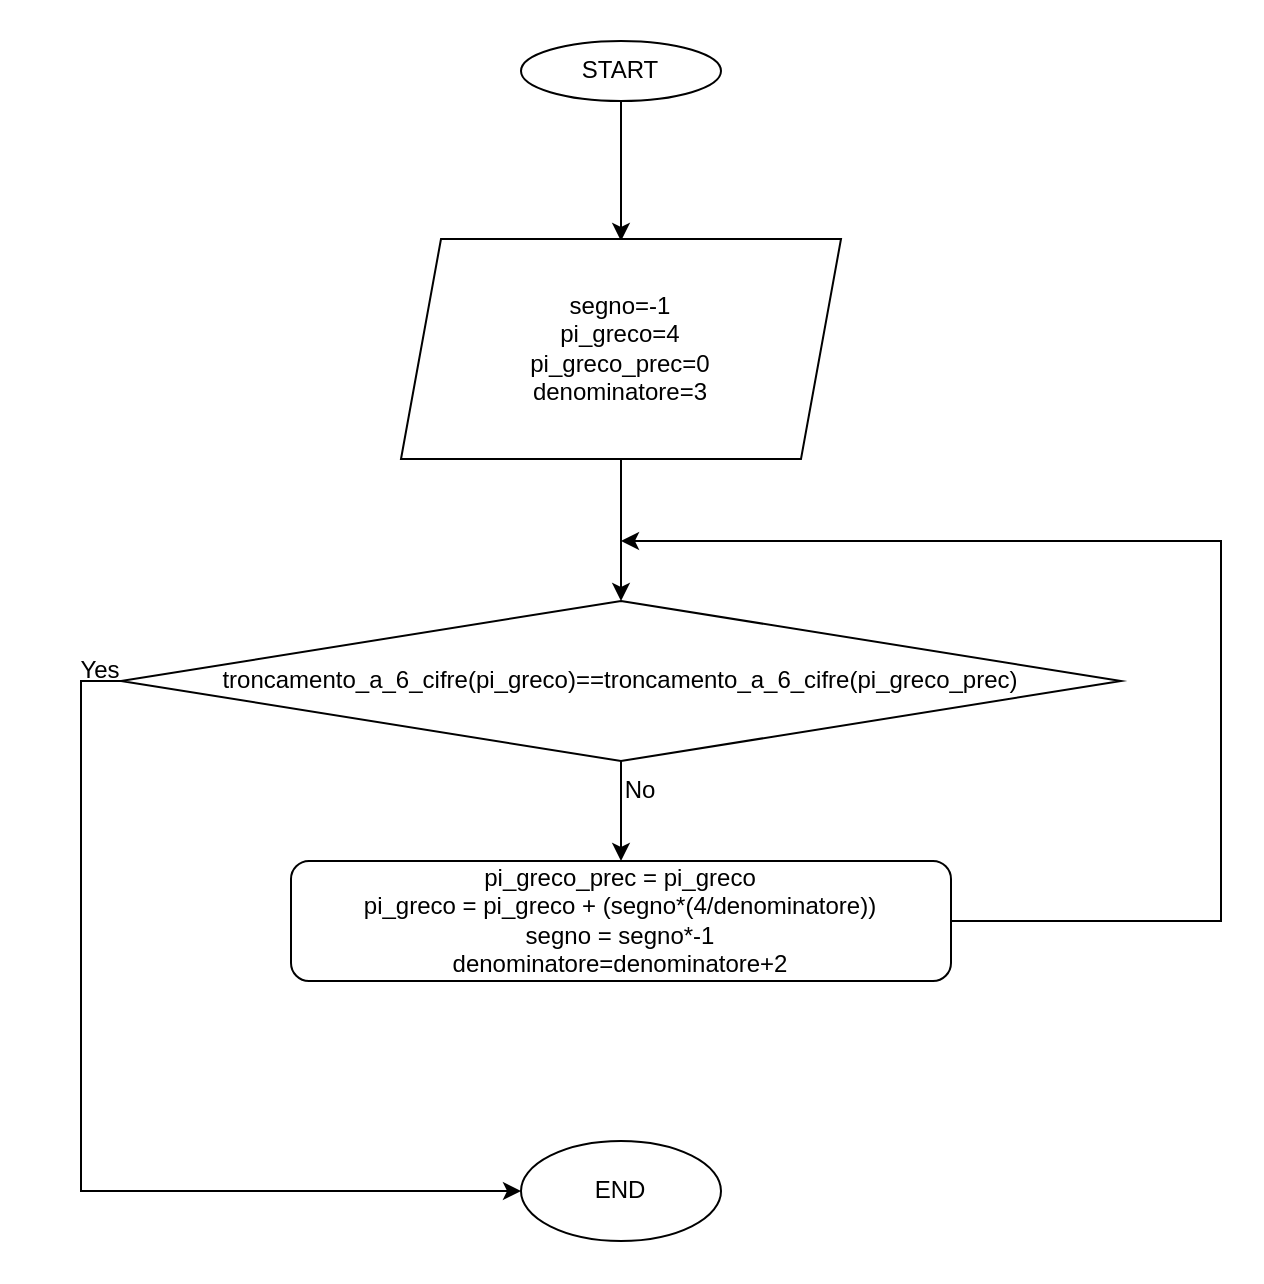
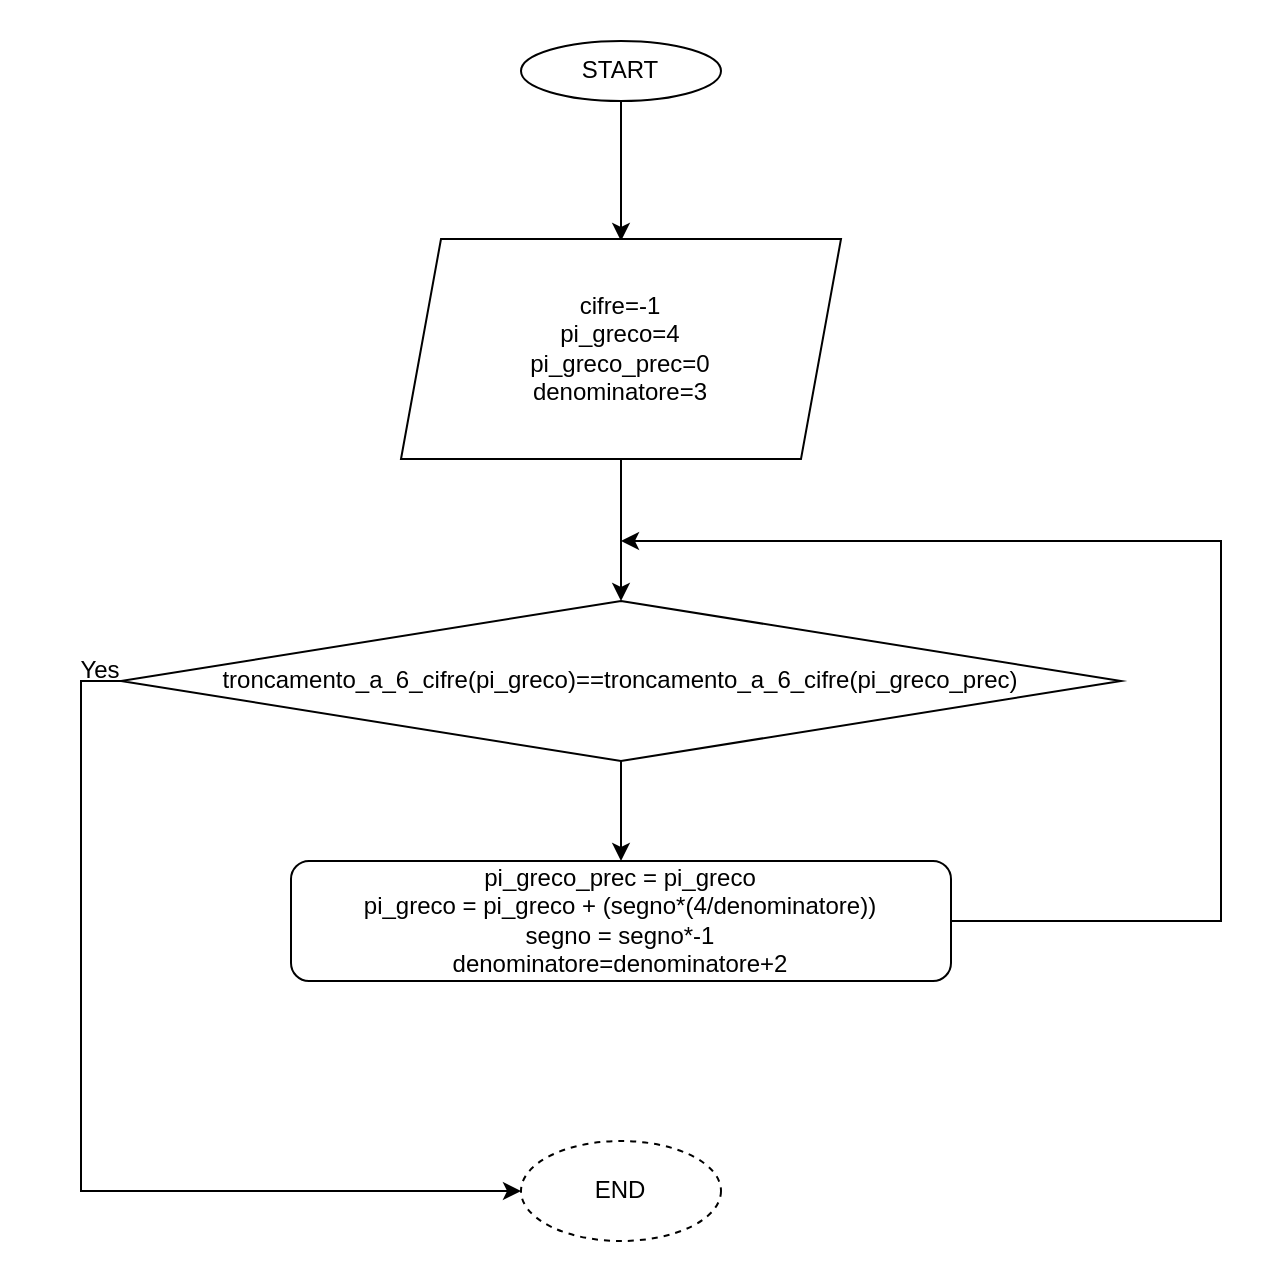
node "segno=-1 pi_greco=4 pi_greco_prec=0 denominatore=3": label "segno=-1 pi_greco=4 pi_greco_prec=0 denominatore=3" -> "cifre=-1 pi_greco=4 pi_greco_prec=0 denominatore=3"
node "No": removed
node "END": style solid -> dashed
